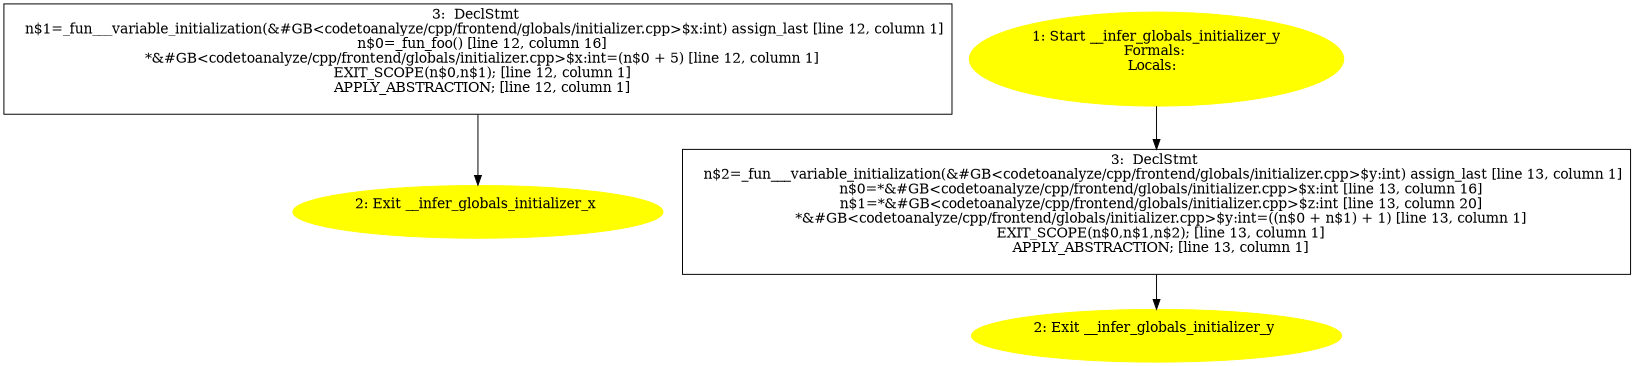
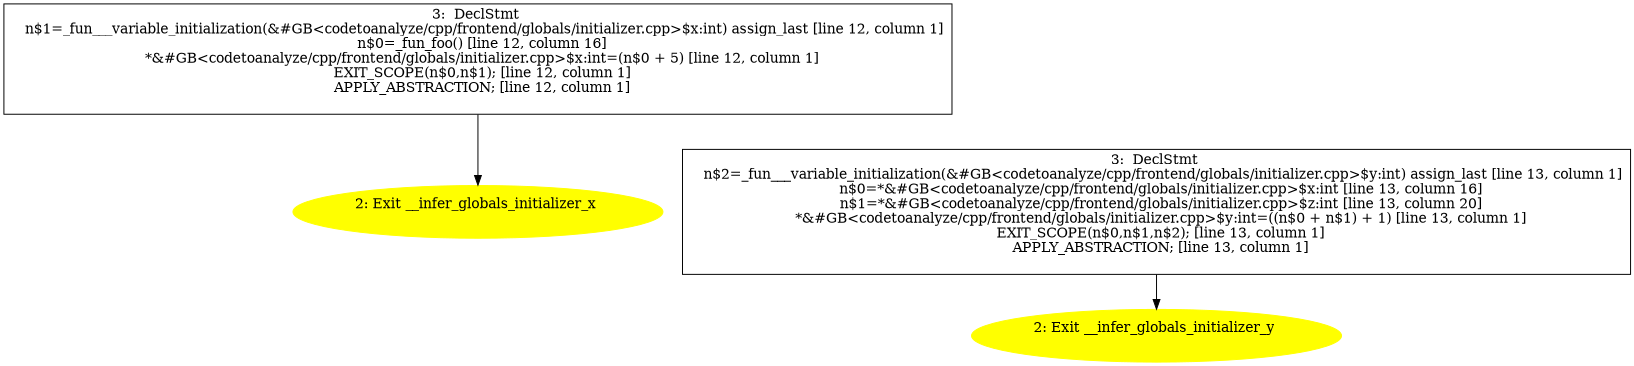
node "1: Start __infer_globals_initializer_y Formals: Locals:": removed
